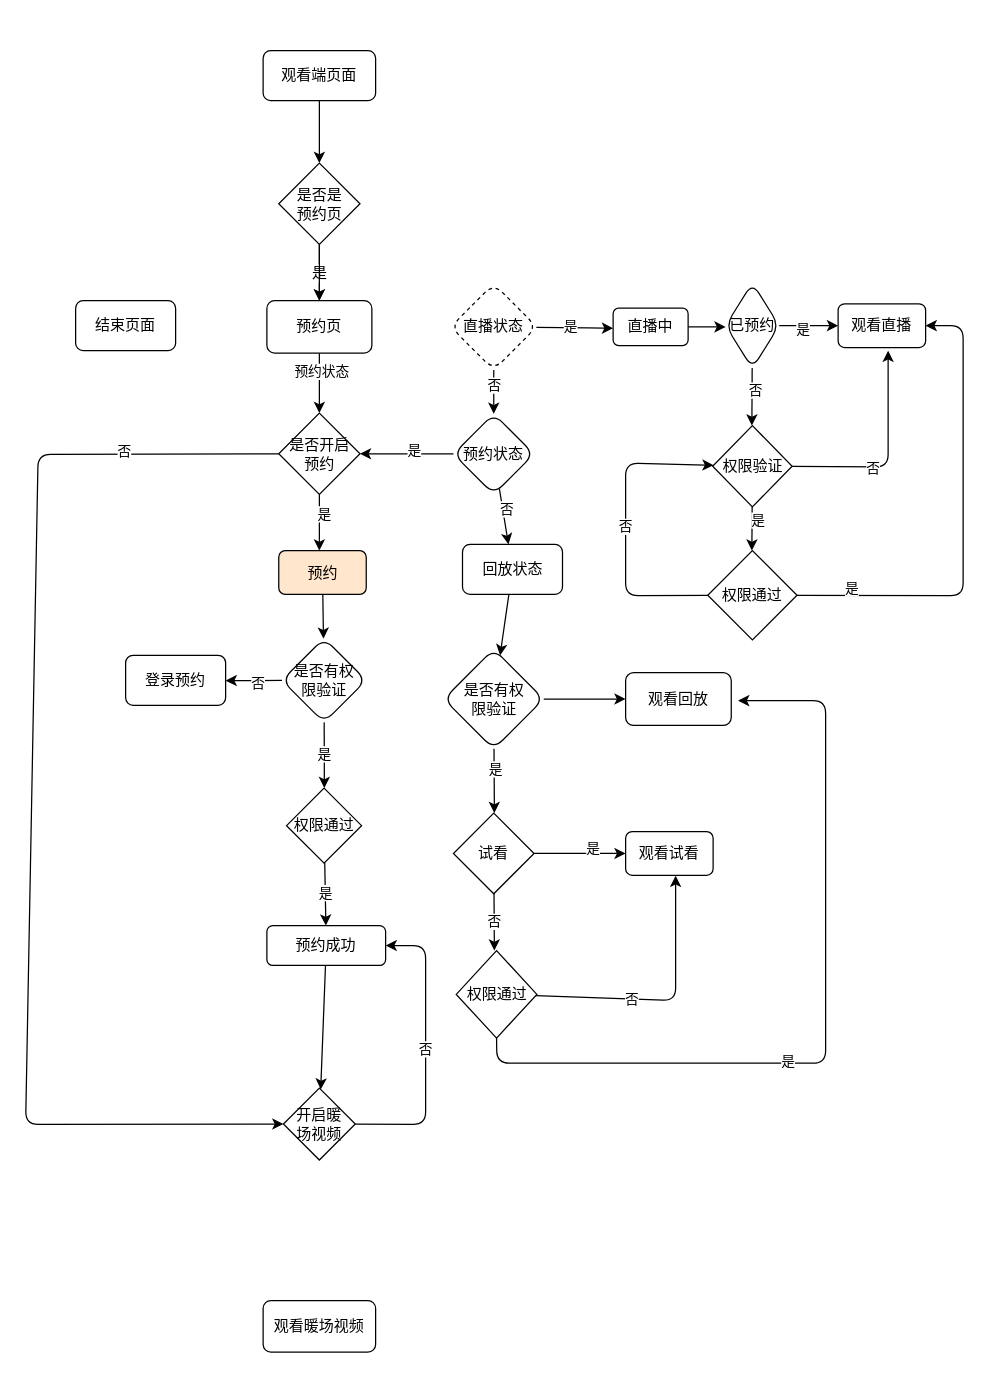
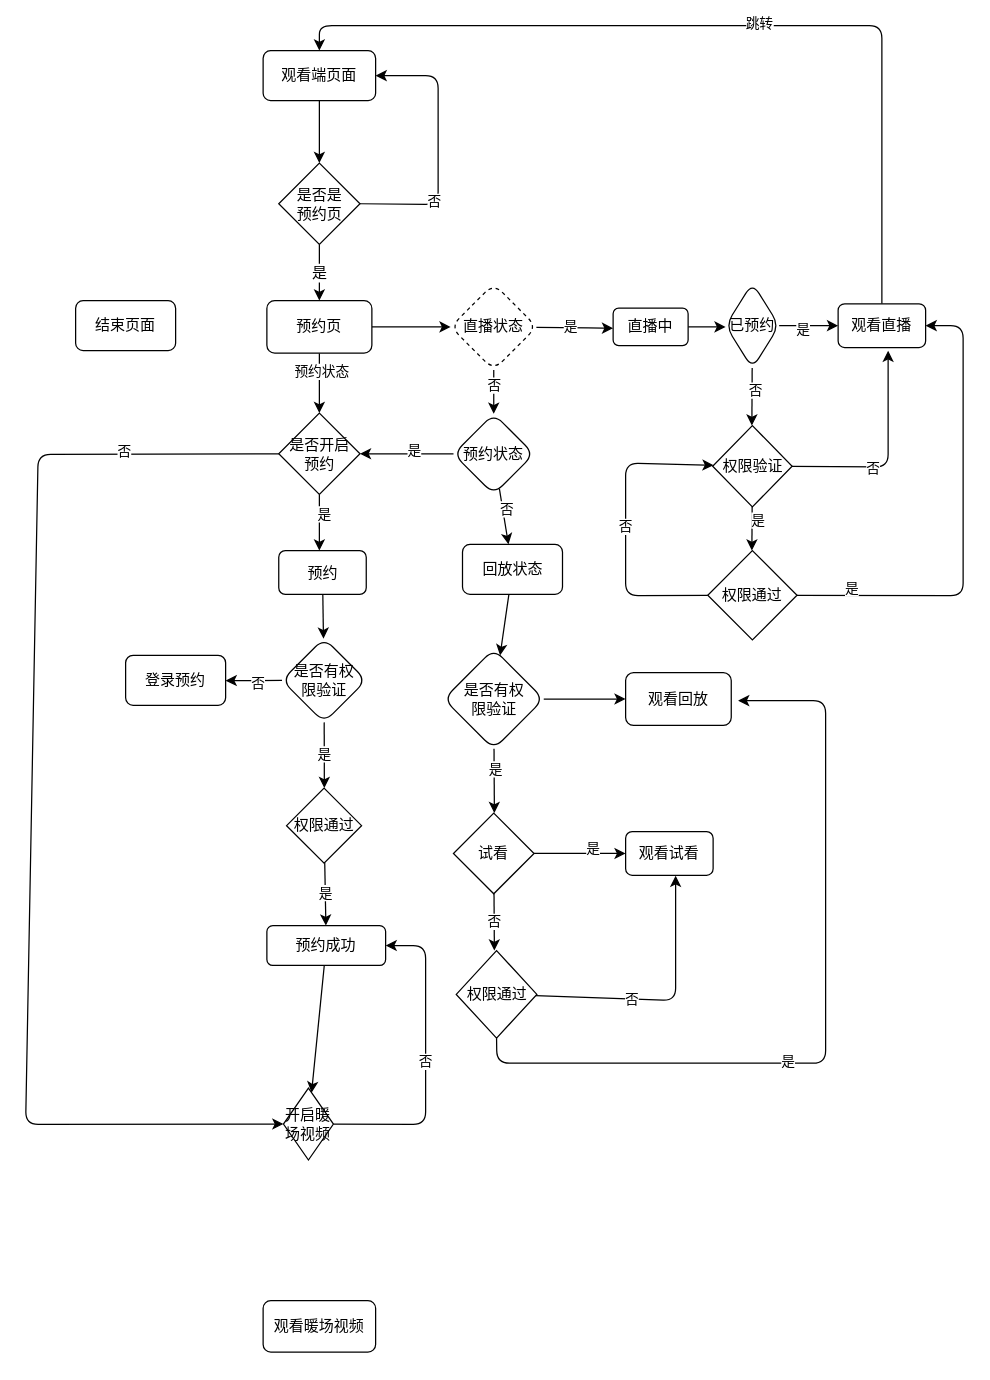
edge "观看直播" -> "观看端页面": added, label "跳转"
edge "是否是 预约页" -> "观看端页面": added, label "否"
edge "是否是 预约页" -> "预约页": removed
edge "预约页" -> "直播状态": added
node "预约": fillcolor #ffe6cc -> #ffffff
node "开启暖 场视频": size 72x72 -> 50x72
